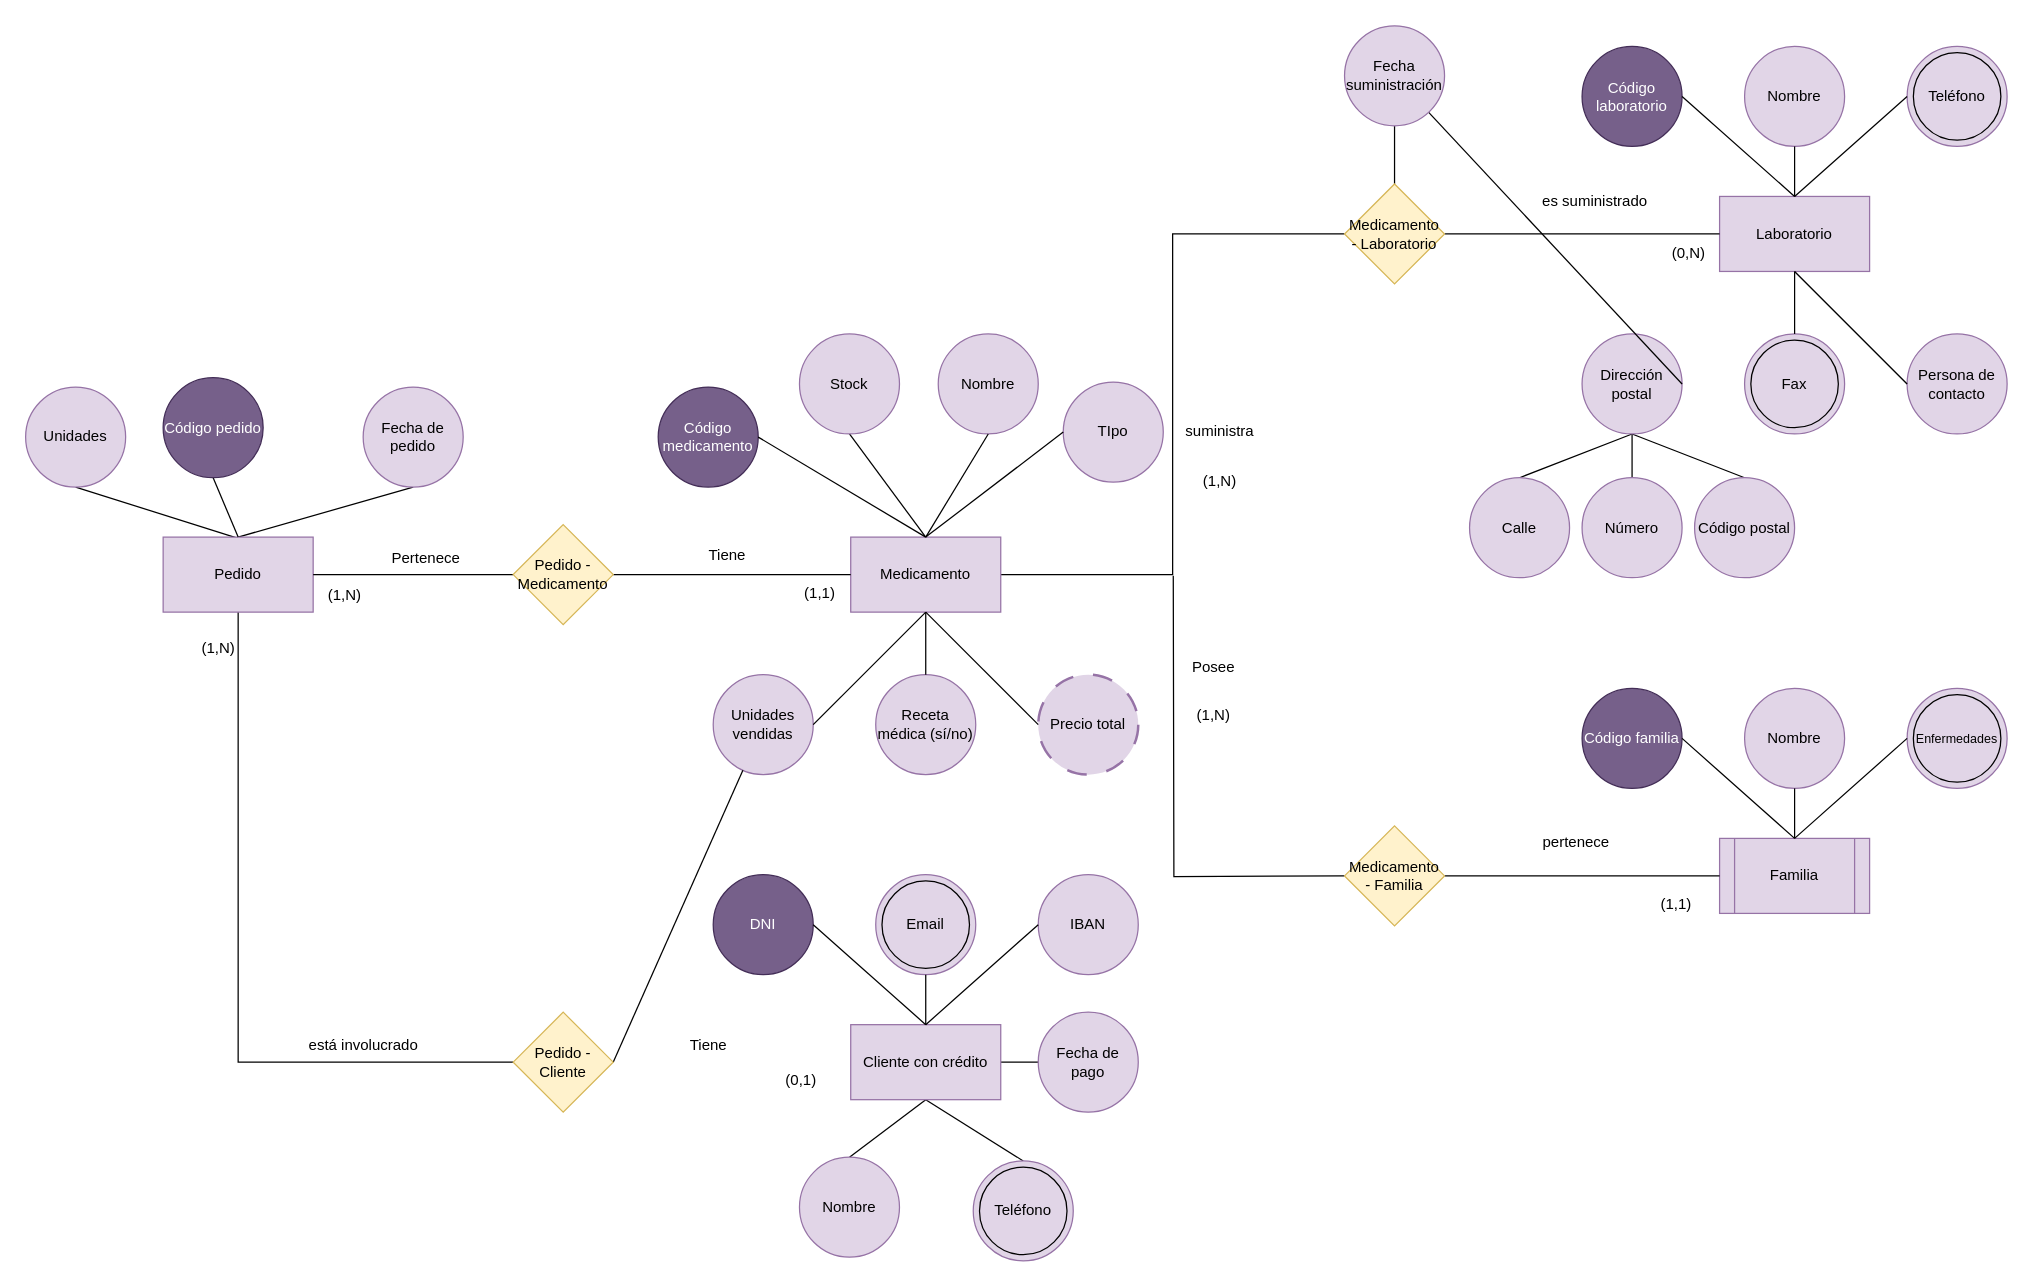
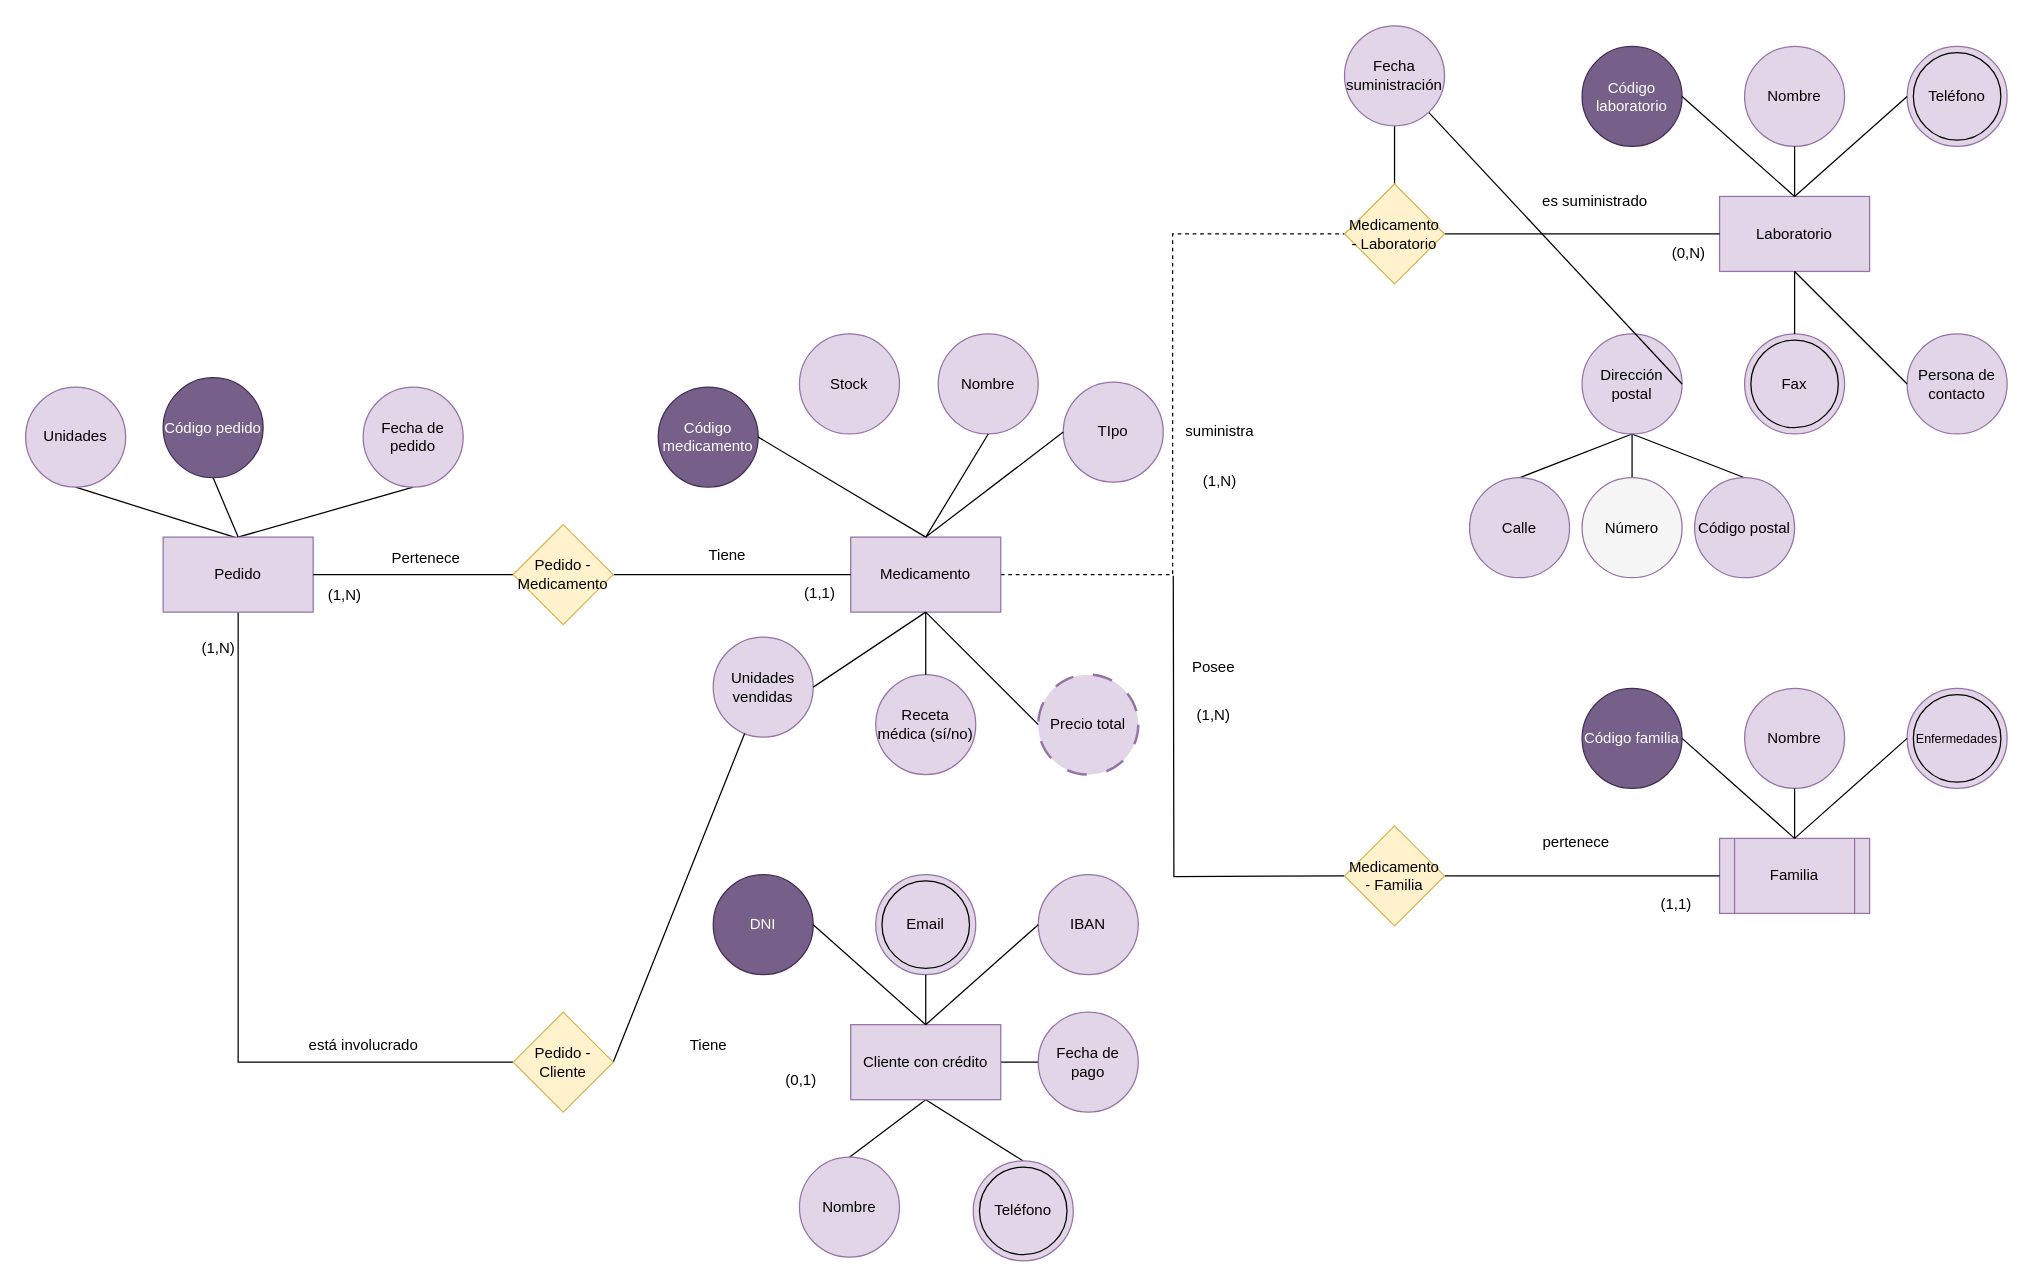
edge "Medicamento - Laboratorio" -- "Medicamento": style solid -> dashed
edge "Stock" -- "Medicamento": removed
node "Número": fillcolor #e1d5e7 -> #f5f5f5
node "Unidades vendidas": moved (763, 724) -> (763, 687)
